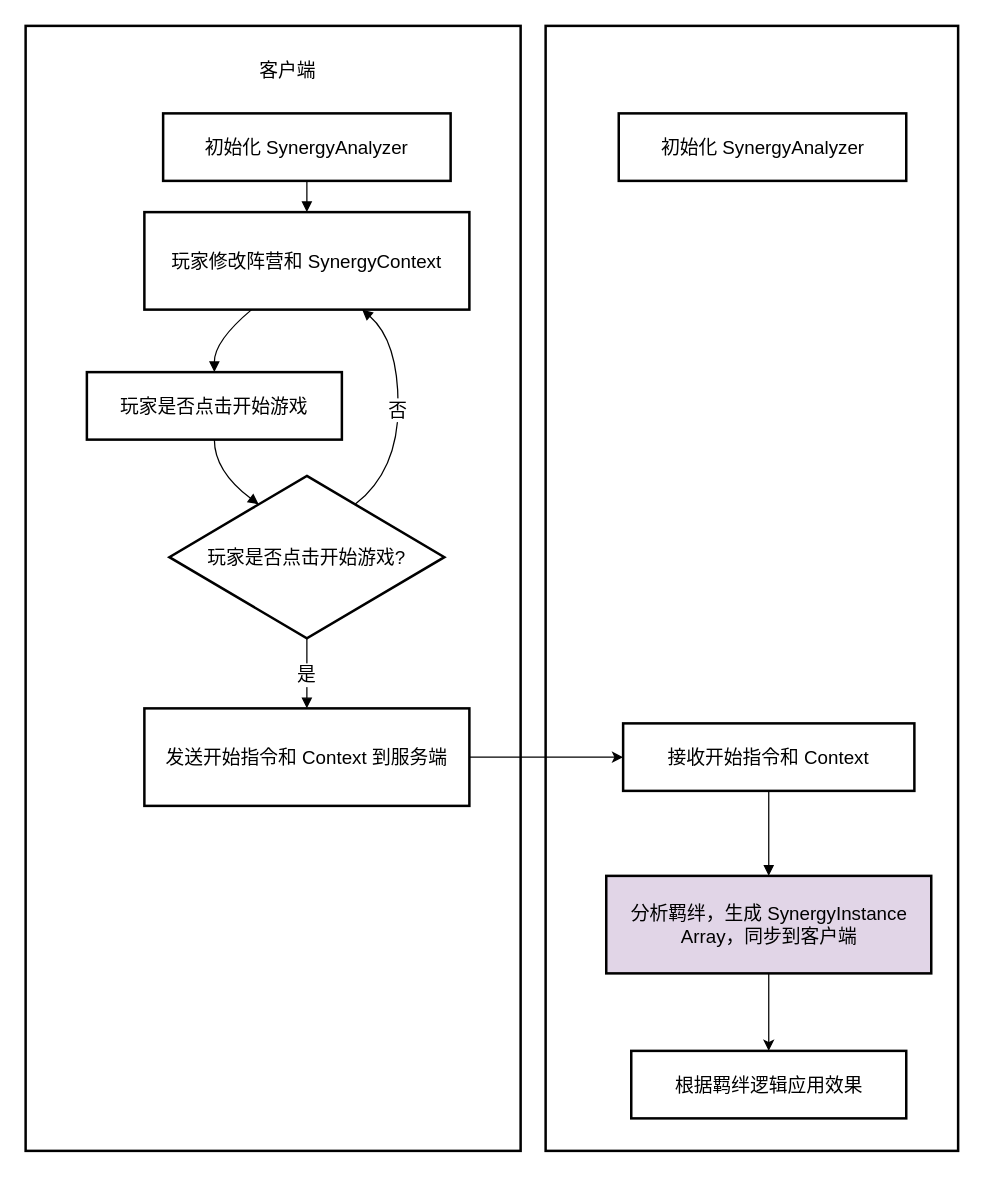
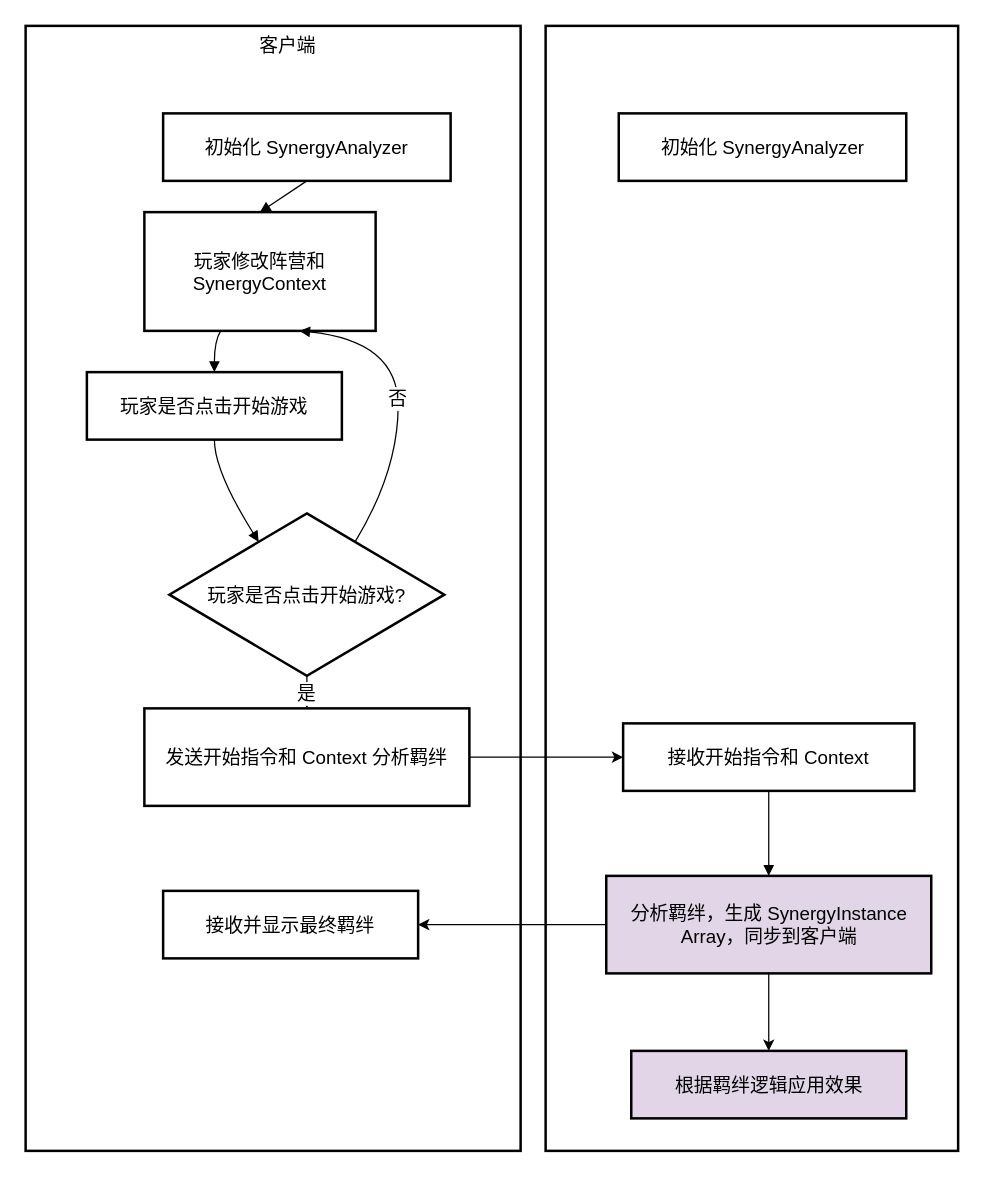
node "客户端": moved (288, 69) -> (288, 44)
node "玩家修改阵营和 SynergyContext": size 325x98 -> 231x119
node "玩家是否点击开始游戏?": moved (307, 557) -> (307, 594)
node "发送开始指令和 Context 到服务端": label "发送开始指令和 Context 到服务端" -> "发送开始指令和 Context 分析羁绊"
node "接收并显示最终羁绊": added
edge "分析羁绊，生成 SynergyInstance Array，同步到客户端" -> "接收并显示最终羁绊": added
node "根据羁绊逻辑应用效果": fillcolor #ffffff -> #e1d5e7
